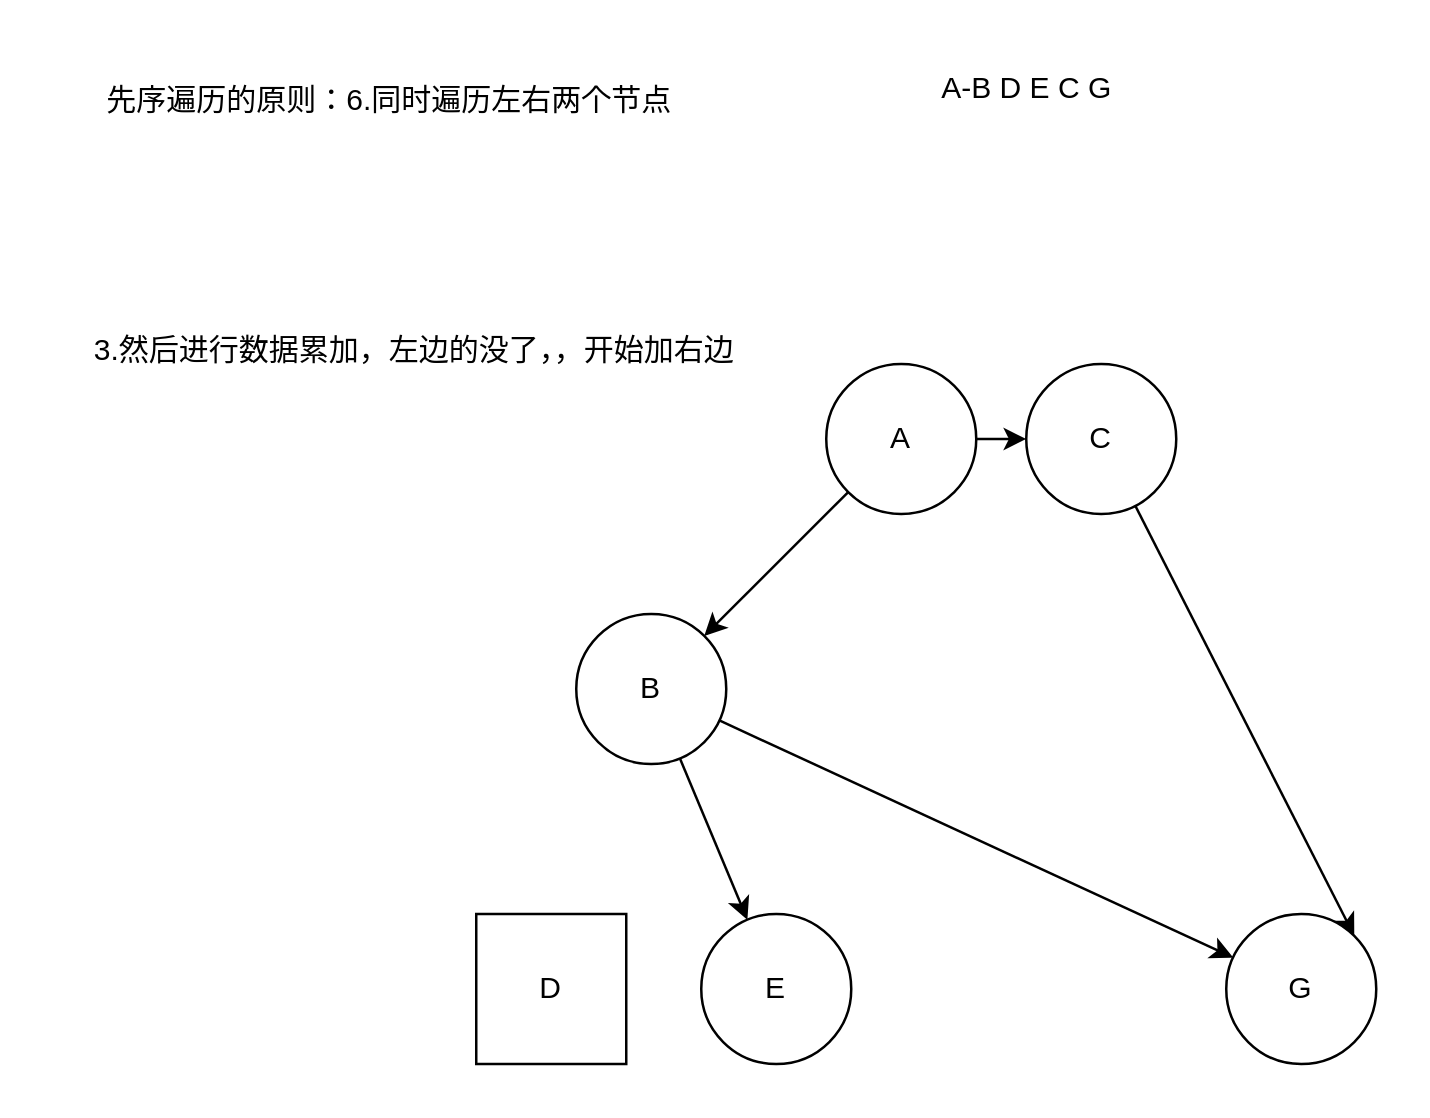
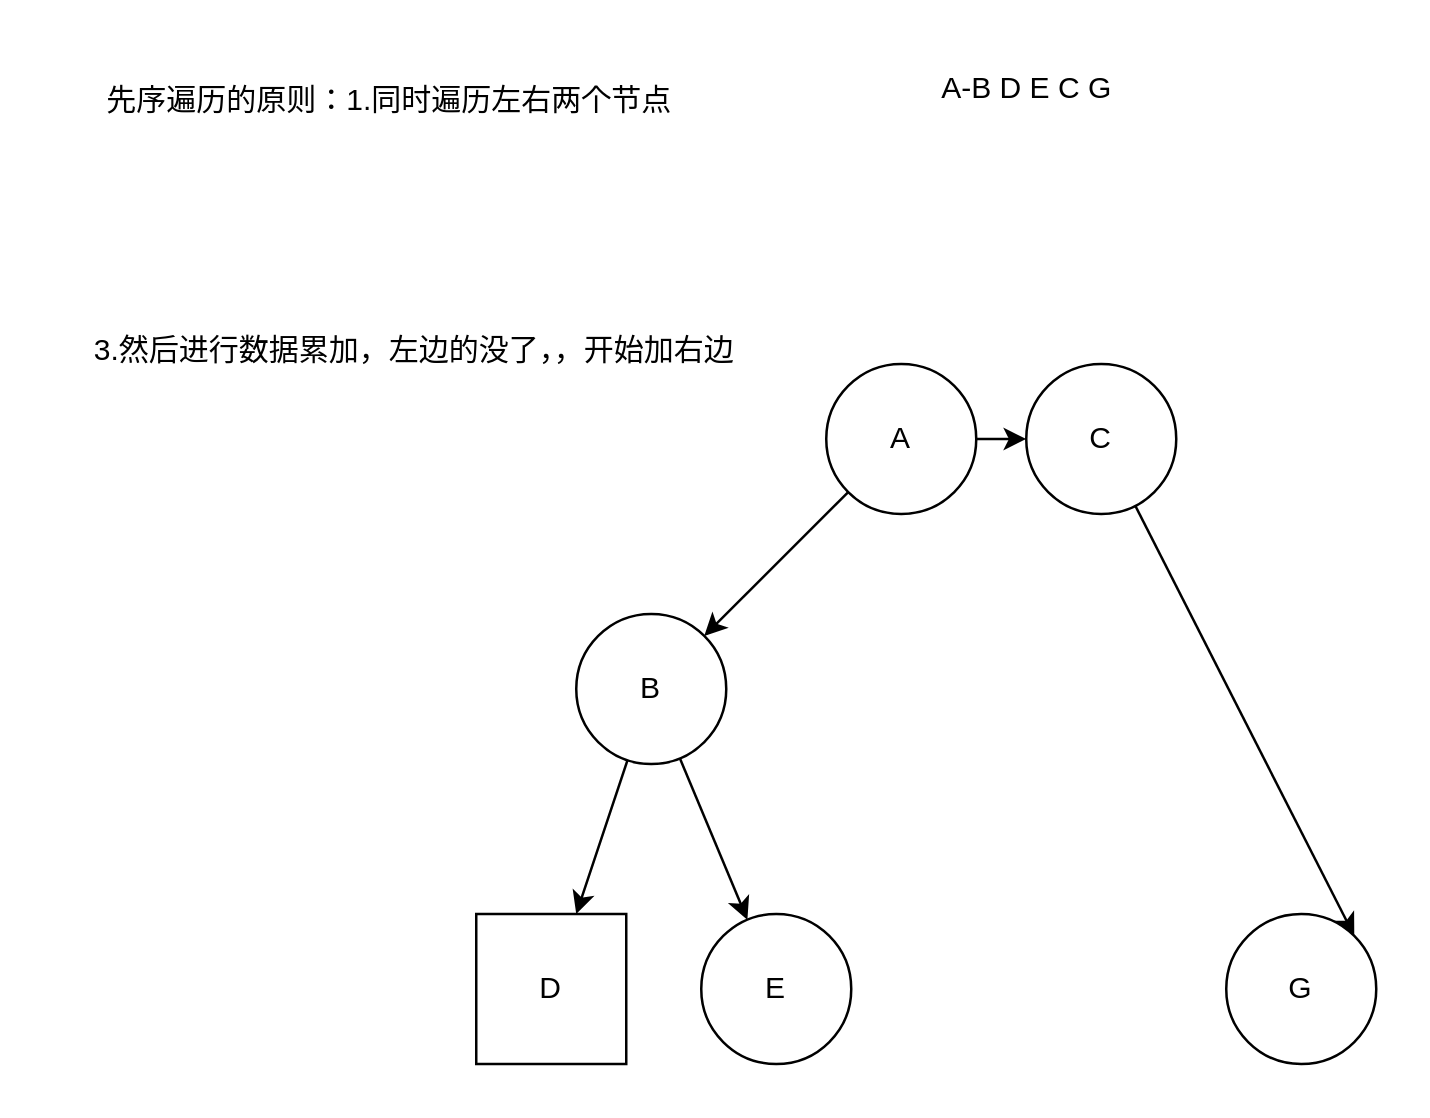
node "先序遍历的原则：6.同时遍历左右两个节点": label "先序遍历的原则：6.同时遍历左右两个节点" -> "先序遍历的原则：1.同时遍历左右两个节点"
edge "B" -> "G": now "B" -> "D"
